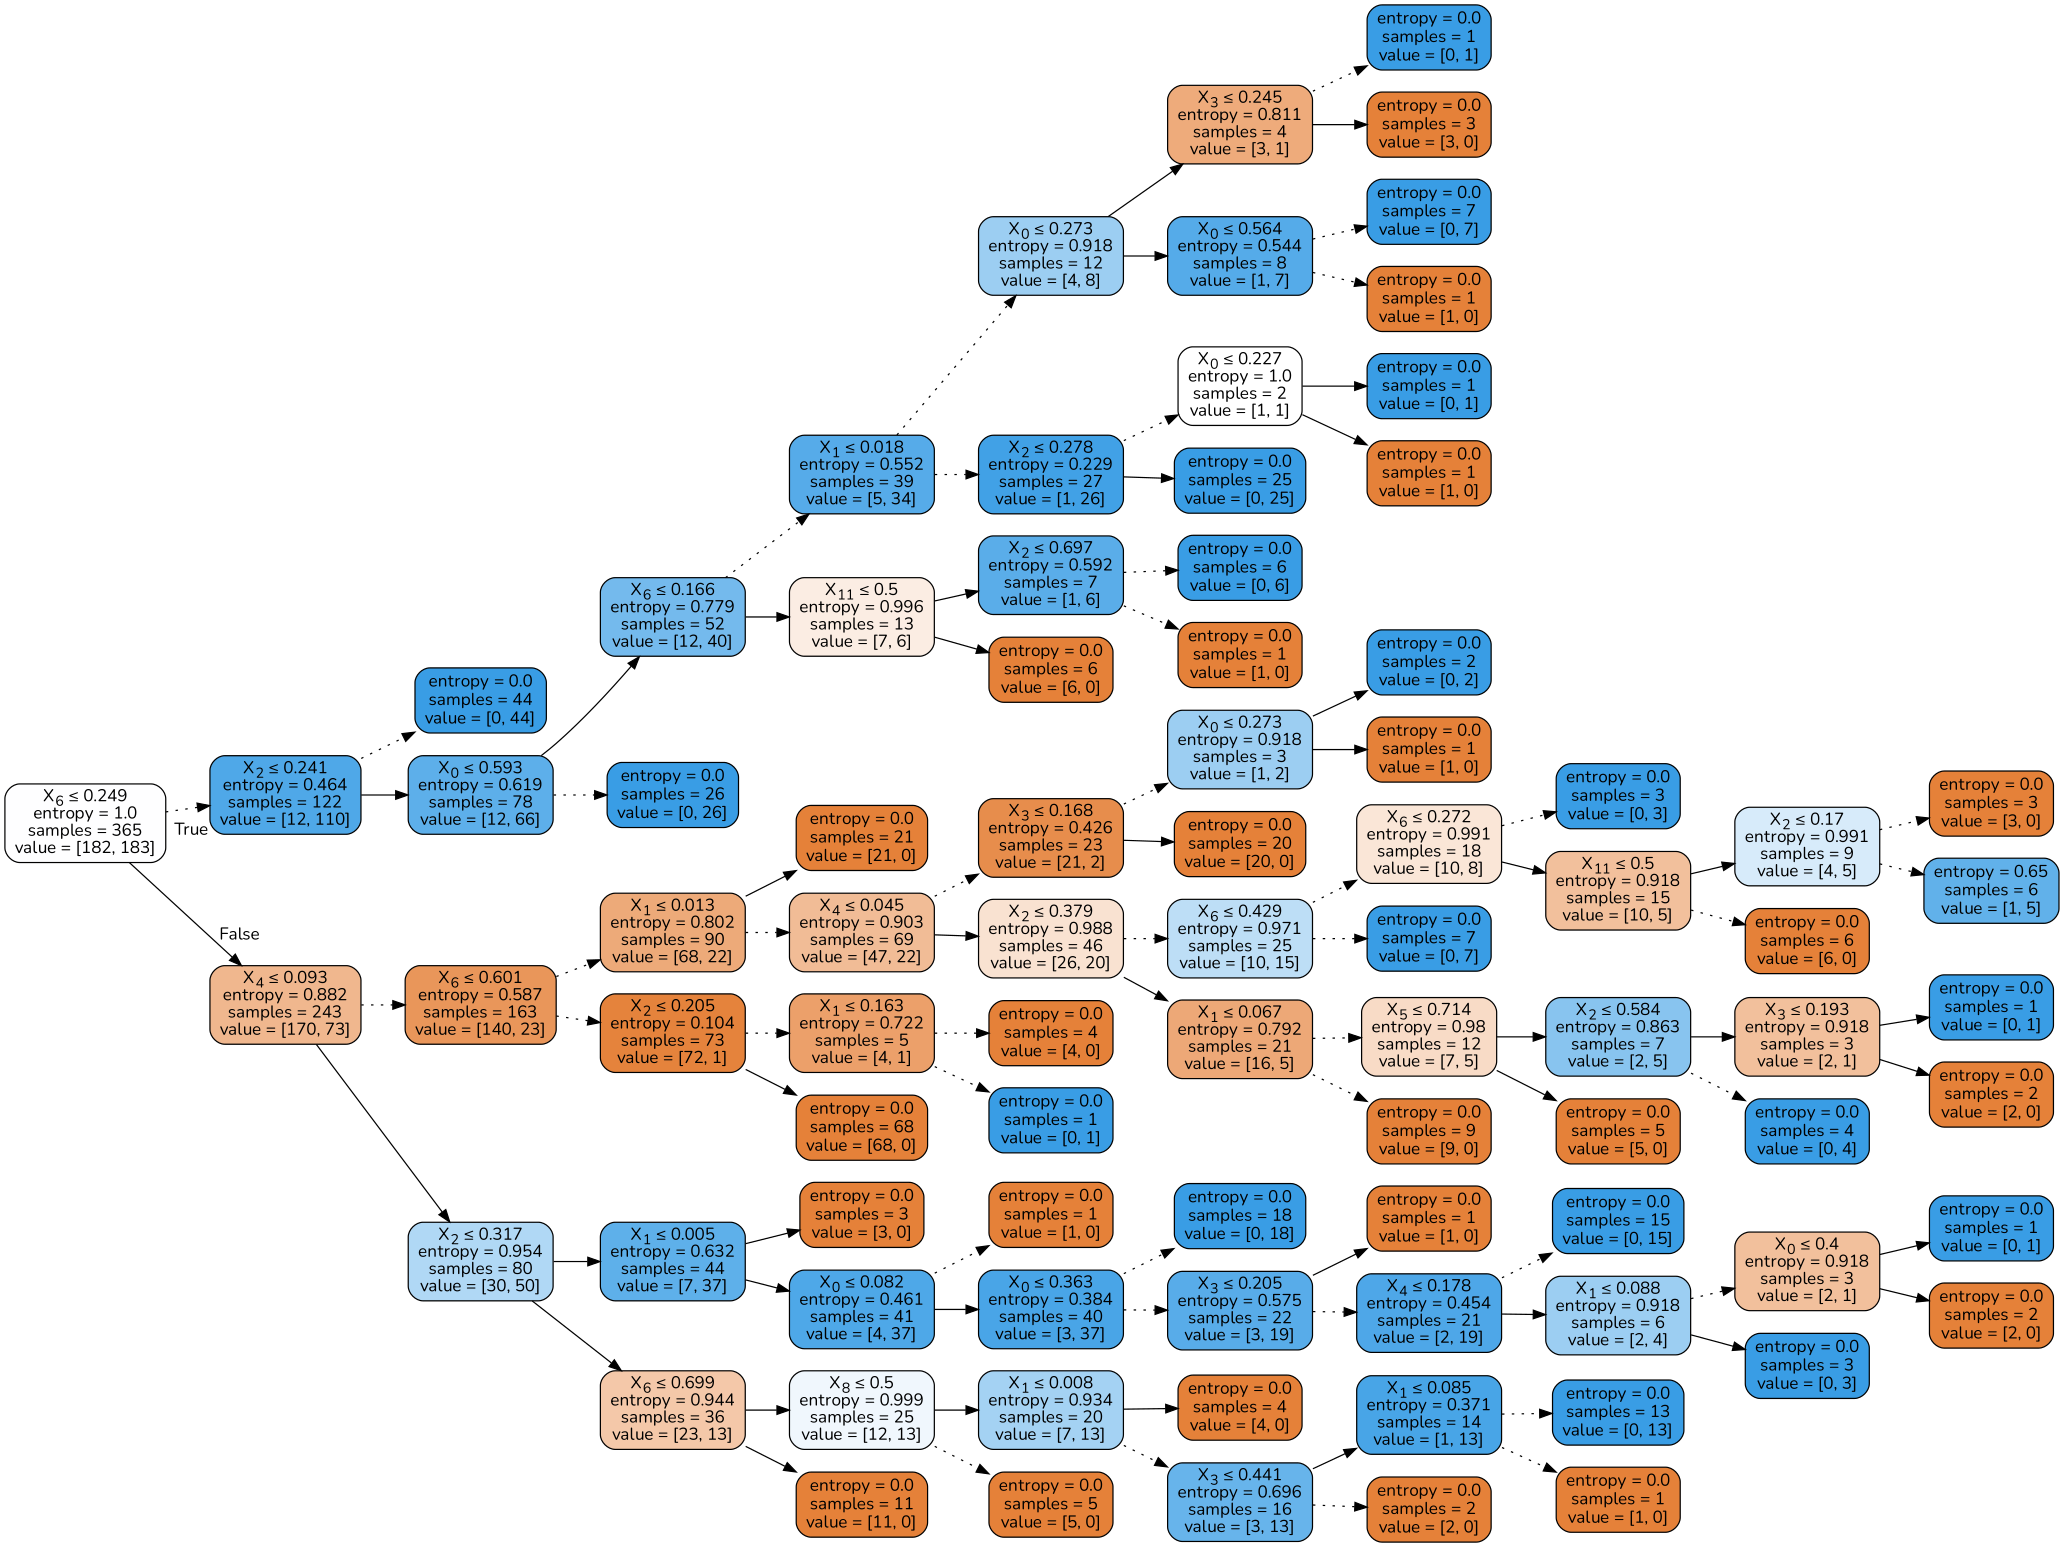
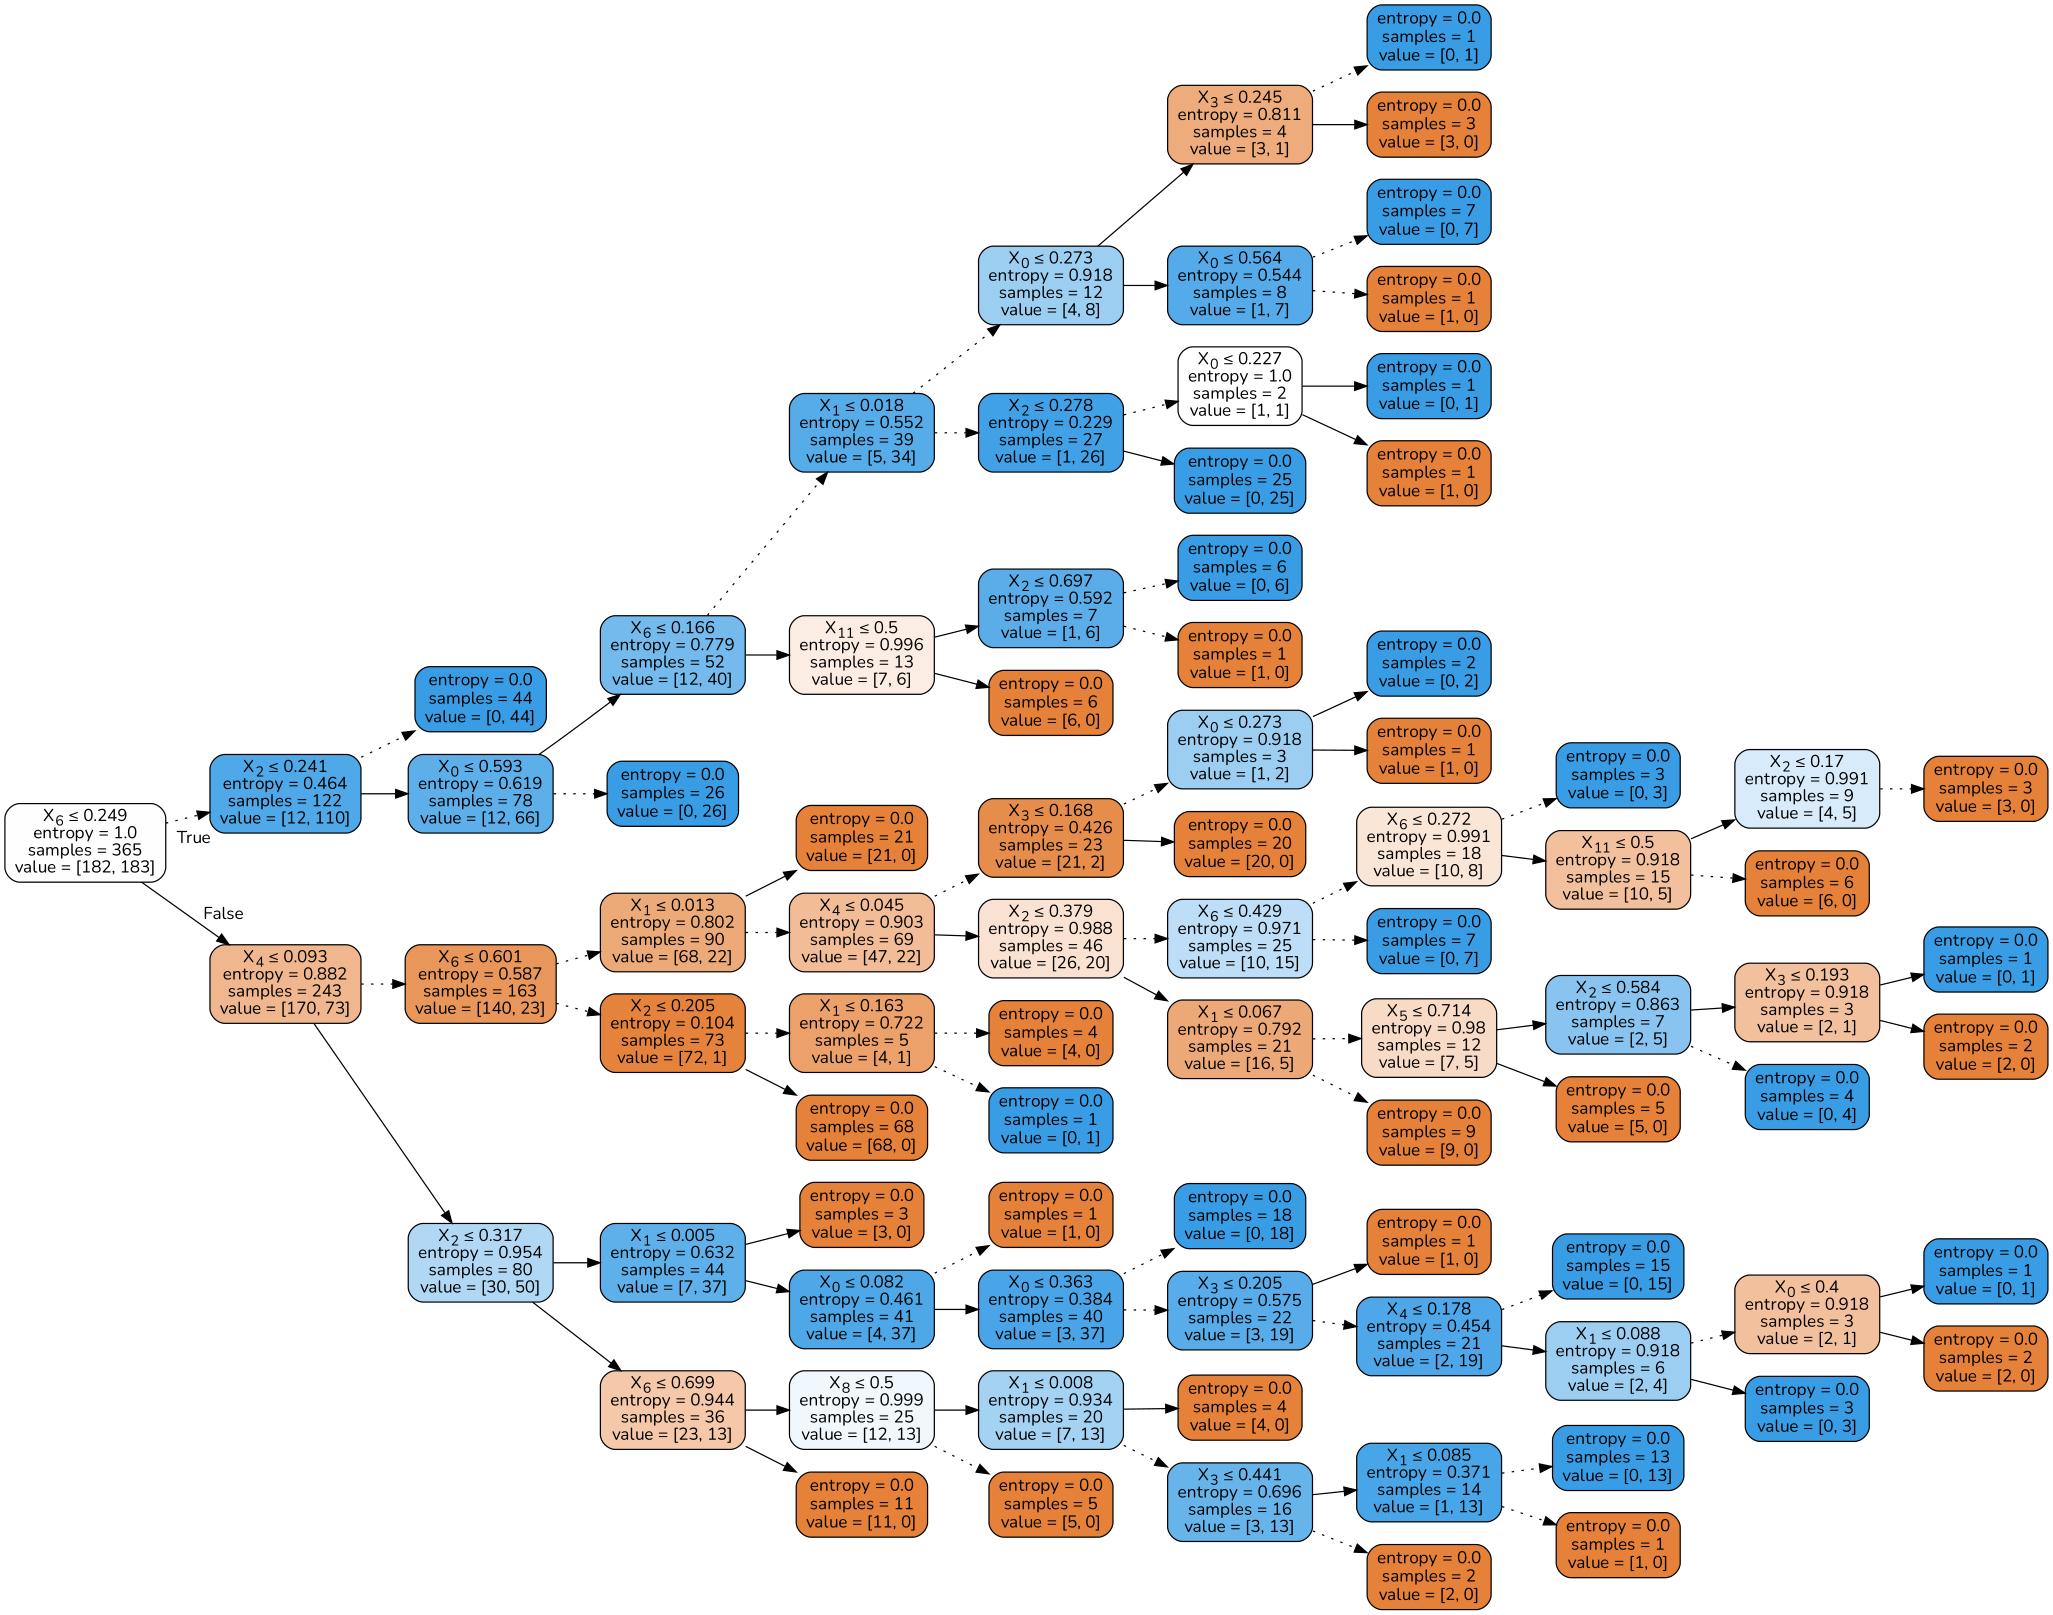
node "entropy = 0.65": removed
